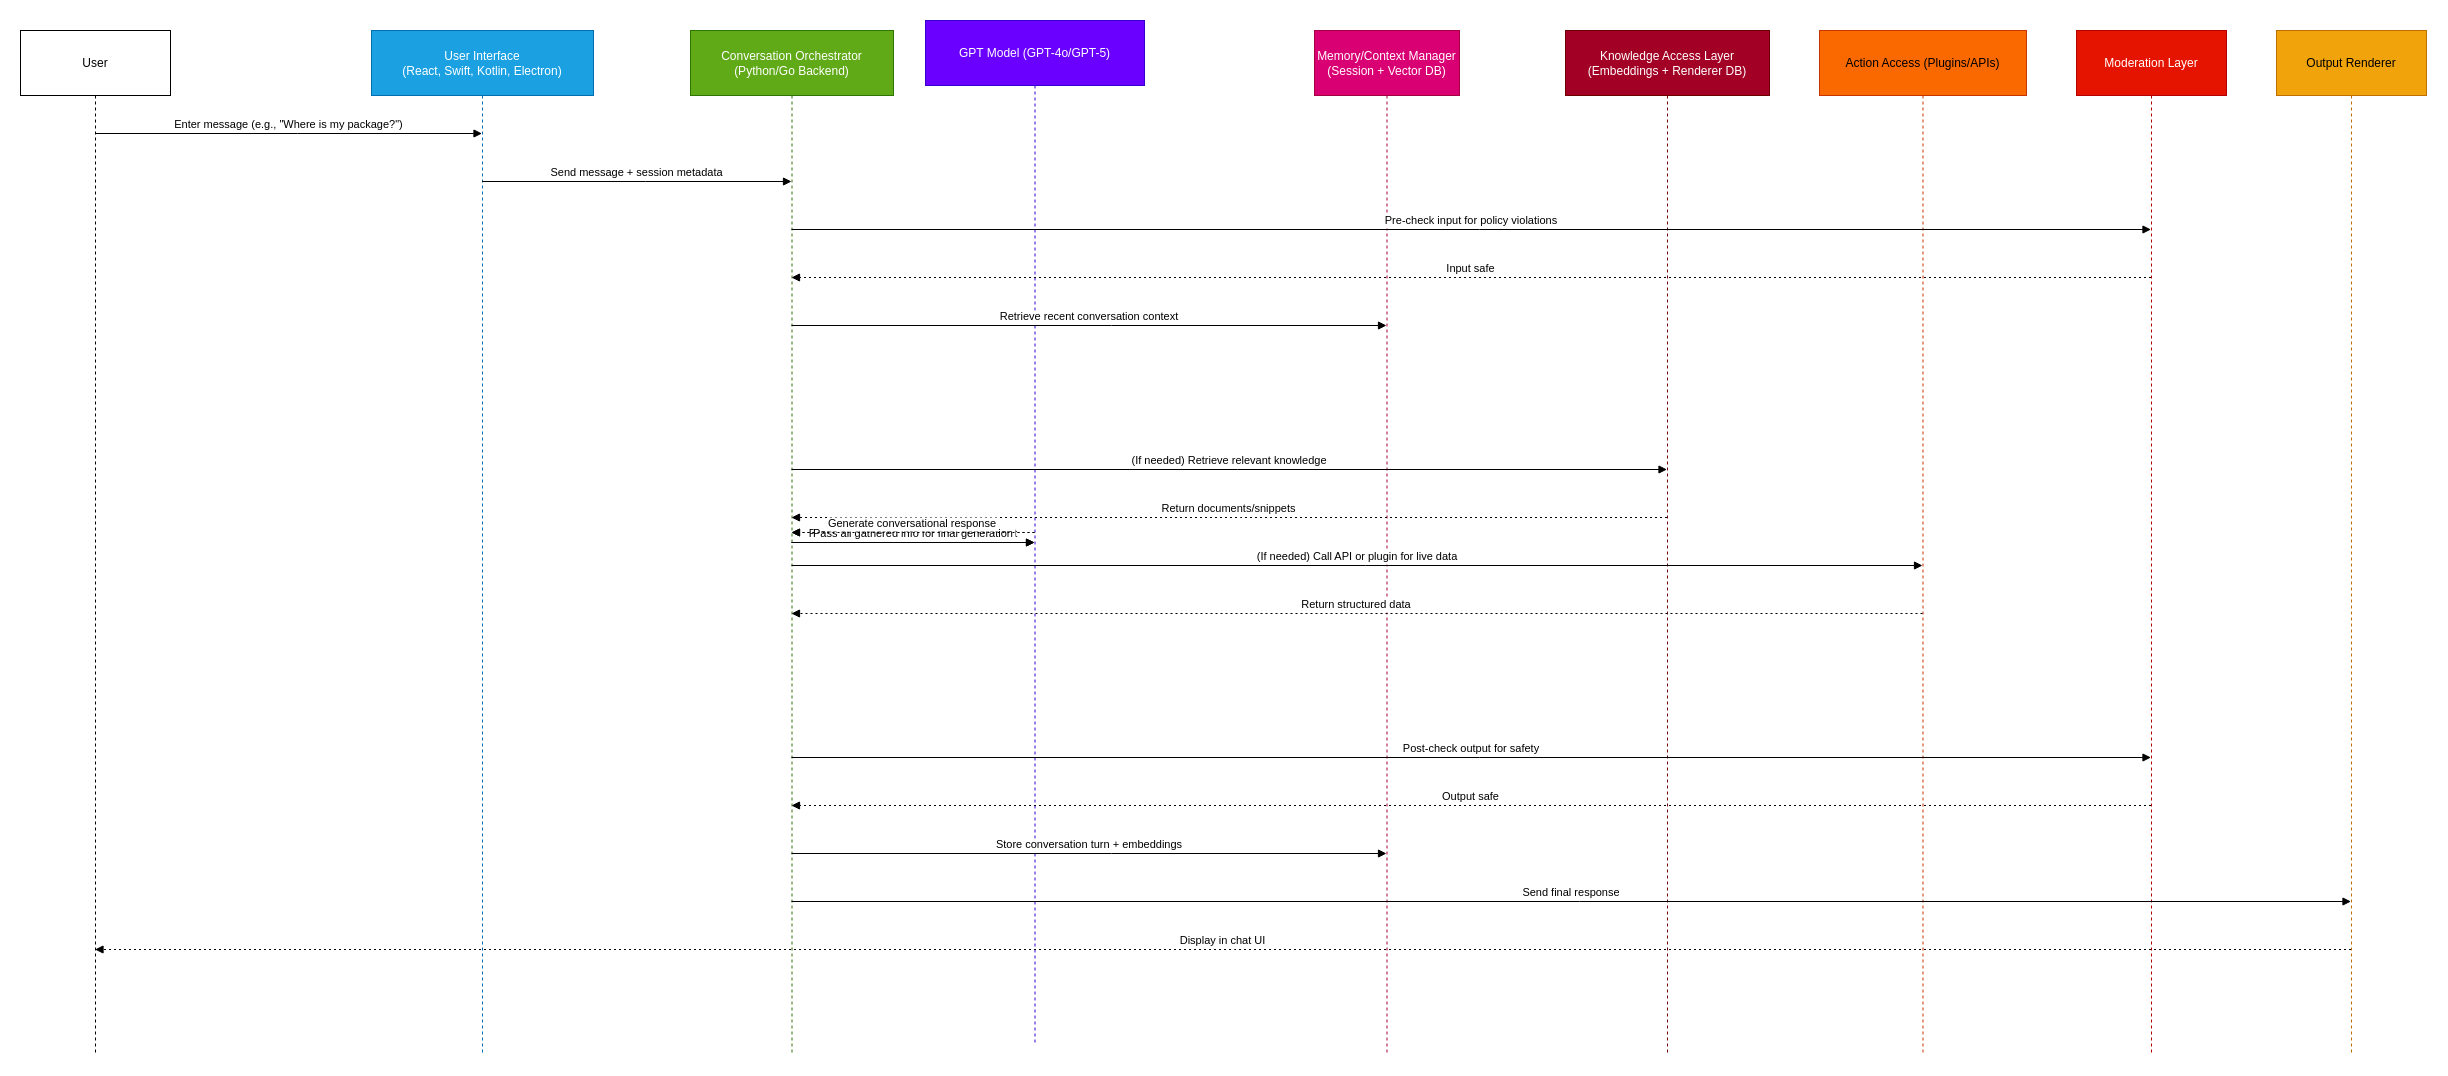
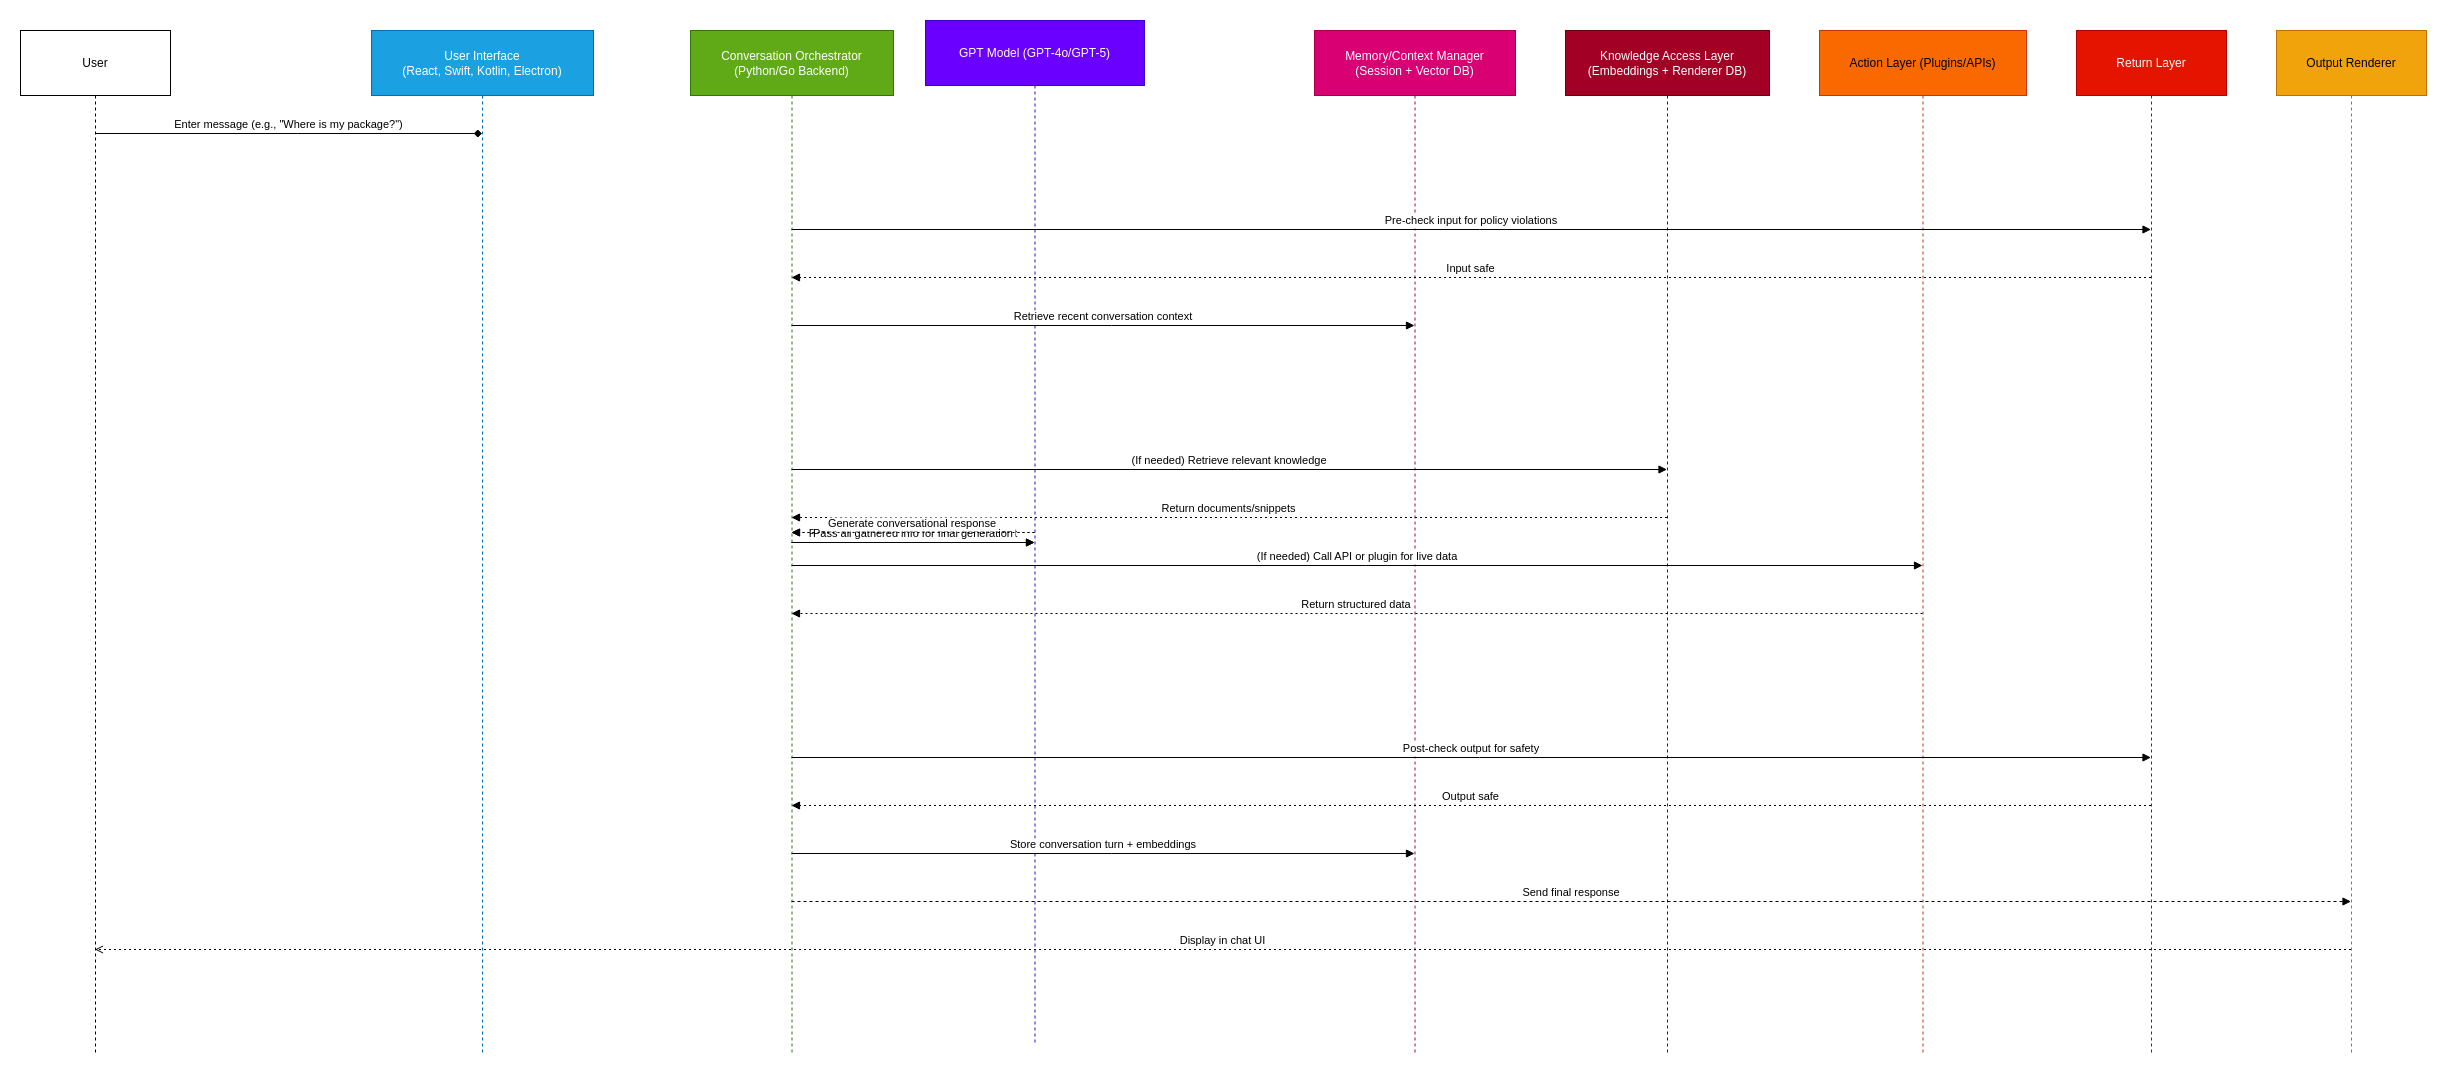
node "Action Access (Plugins/APIs)": label "Action Access (Plugins/APIs)" -> "Action Layer (Plugins/APIs)"
node "Moderation Layer": label "Moderation Layer" -> "Return Layer"
edge "User" -> "User Interface (React, Swift, Kotlin, Electron)": arrowhead block -> diamond
edge "User Interface (React, Swift, Kotlin, Electron)" -> "Conversation Orchestrator (Python/Go Backend)": removed, label "Send message + session metadata"
node "Memory/Context Manager (Session + Vector DB)": size 145x1024 -> 201x1024
edge "Conversation Orchestrator (Python/Go Backend)" -> "Output Renderer": style solid -> dashed
edge "Output Renderer" -> "User": arrowhead block -> open
